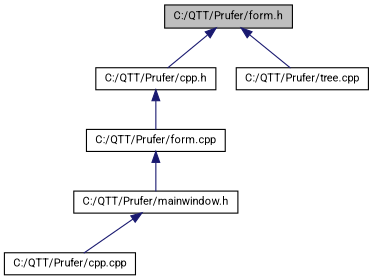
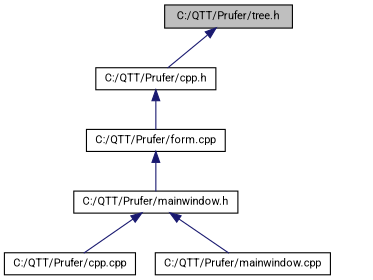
node "C:/QTT/Prufer/form.h": label "C:/QTT/Prufer/form.h" -> "C:/QTT/Prufer/tree.h"
node "C:/QTT/Prufer/tree.cpp": removed
node "C:/QTT/Prufer/mainwindow.cpp": added
